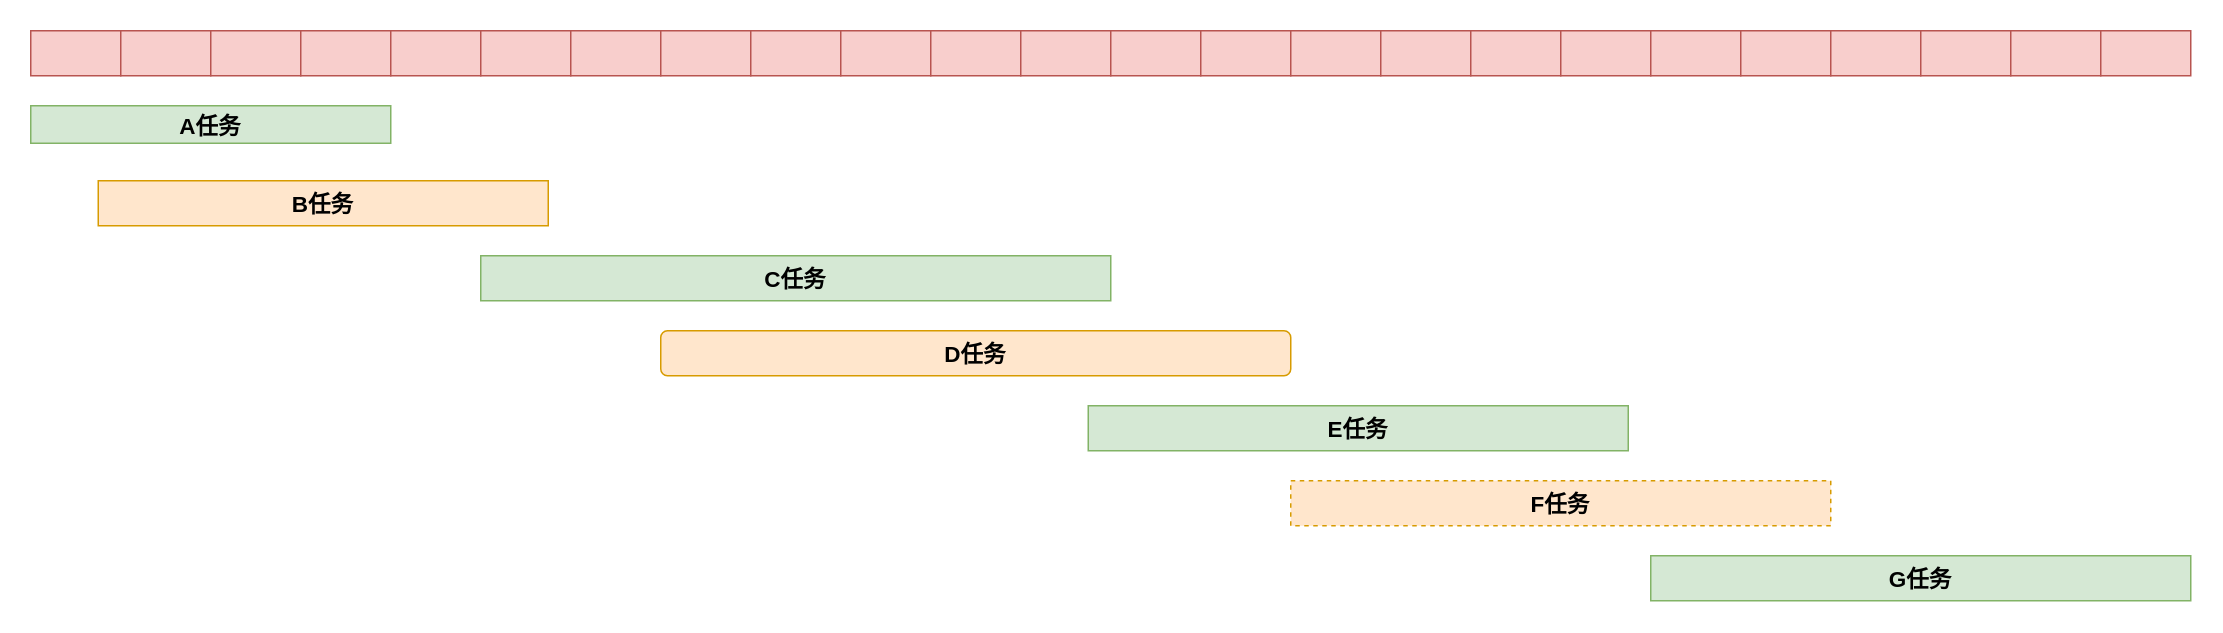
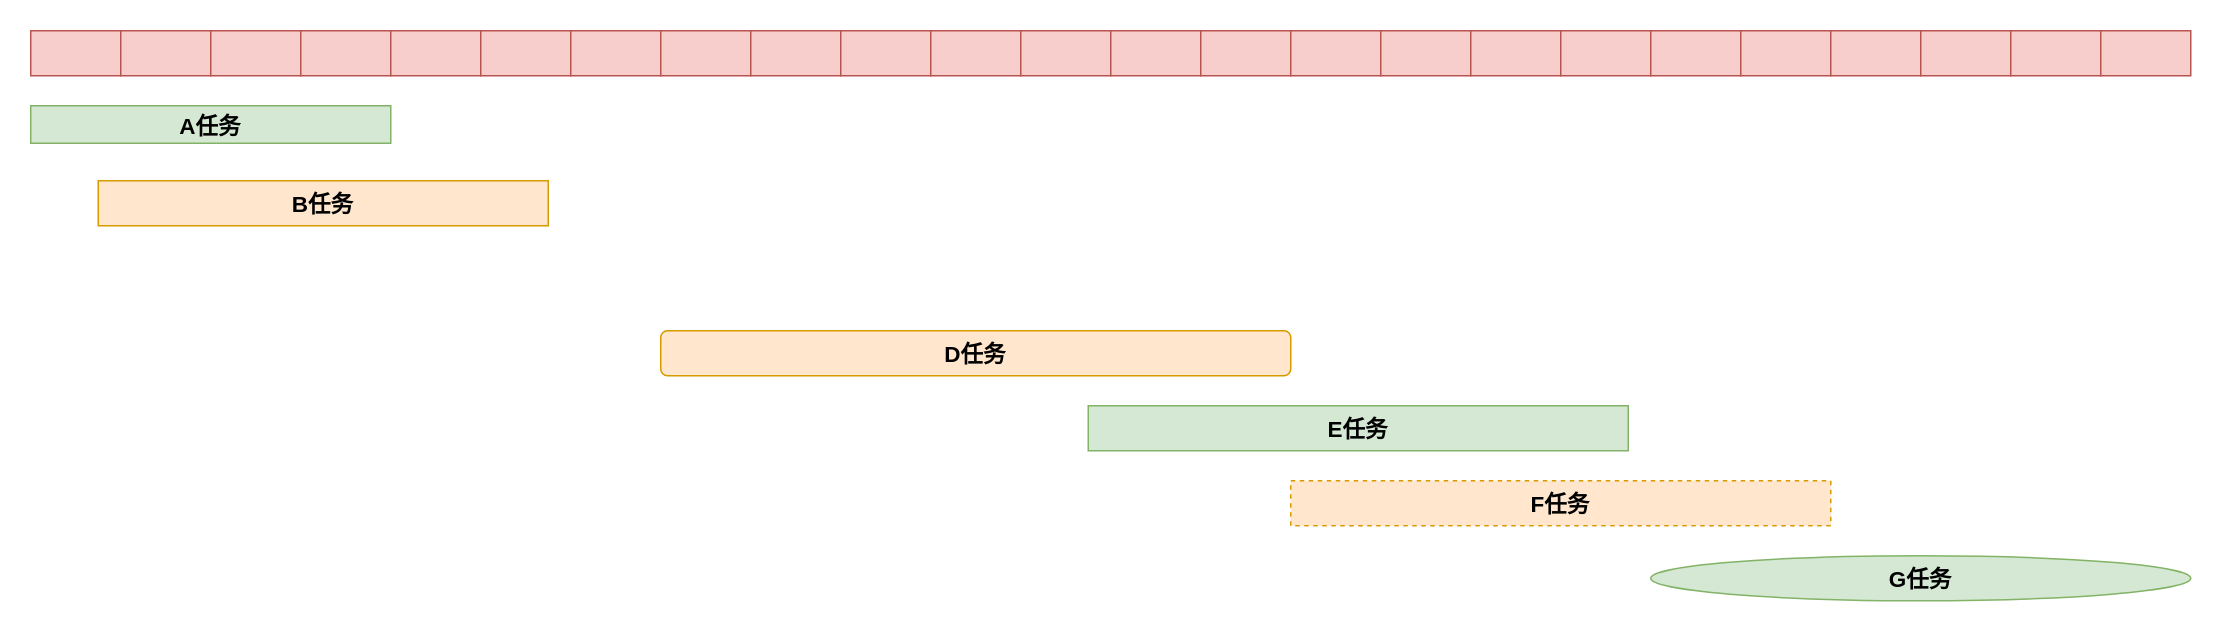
node "C任务": removed
node "G任务": shape rectangle -> ellipse
